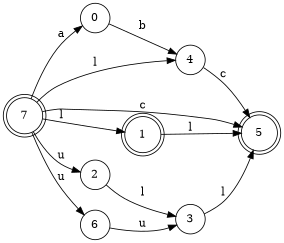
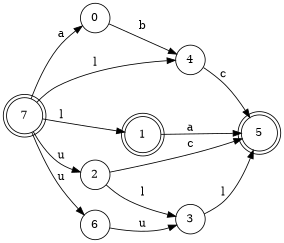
edge "7" -> "5": now "2" -> "5"
edge "1" -> "5": label "l" -> "a"
